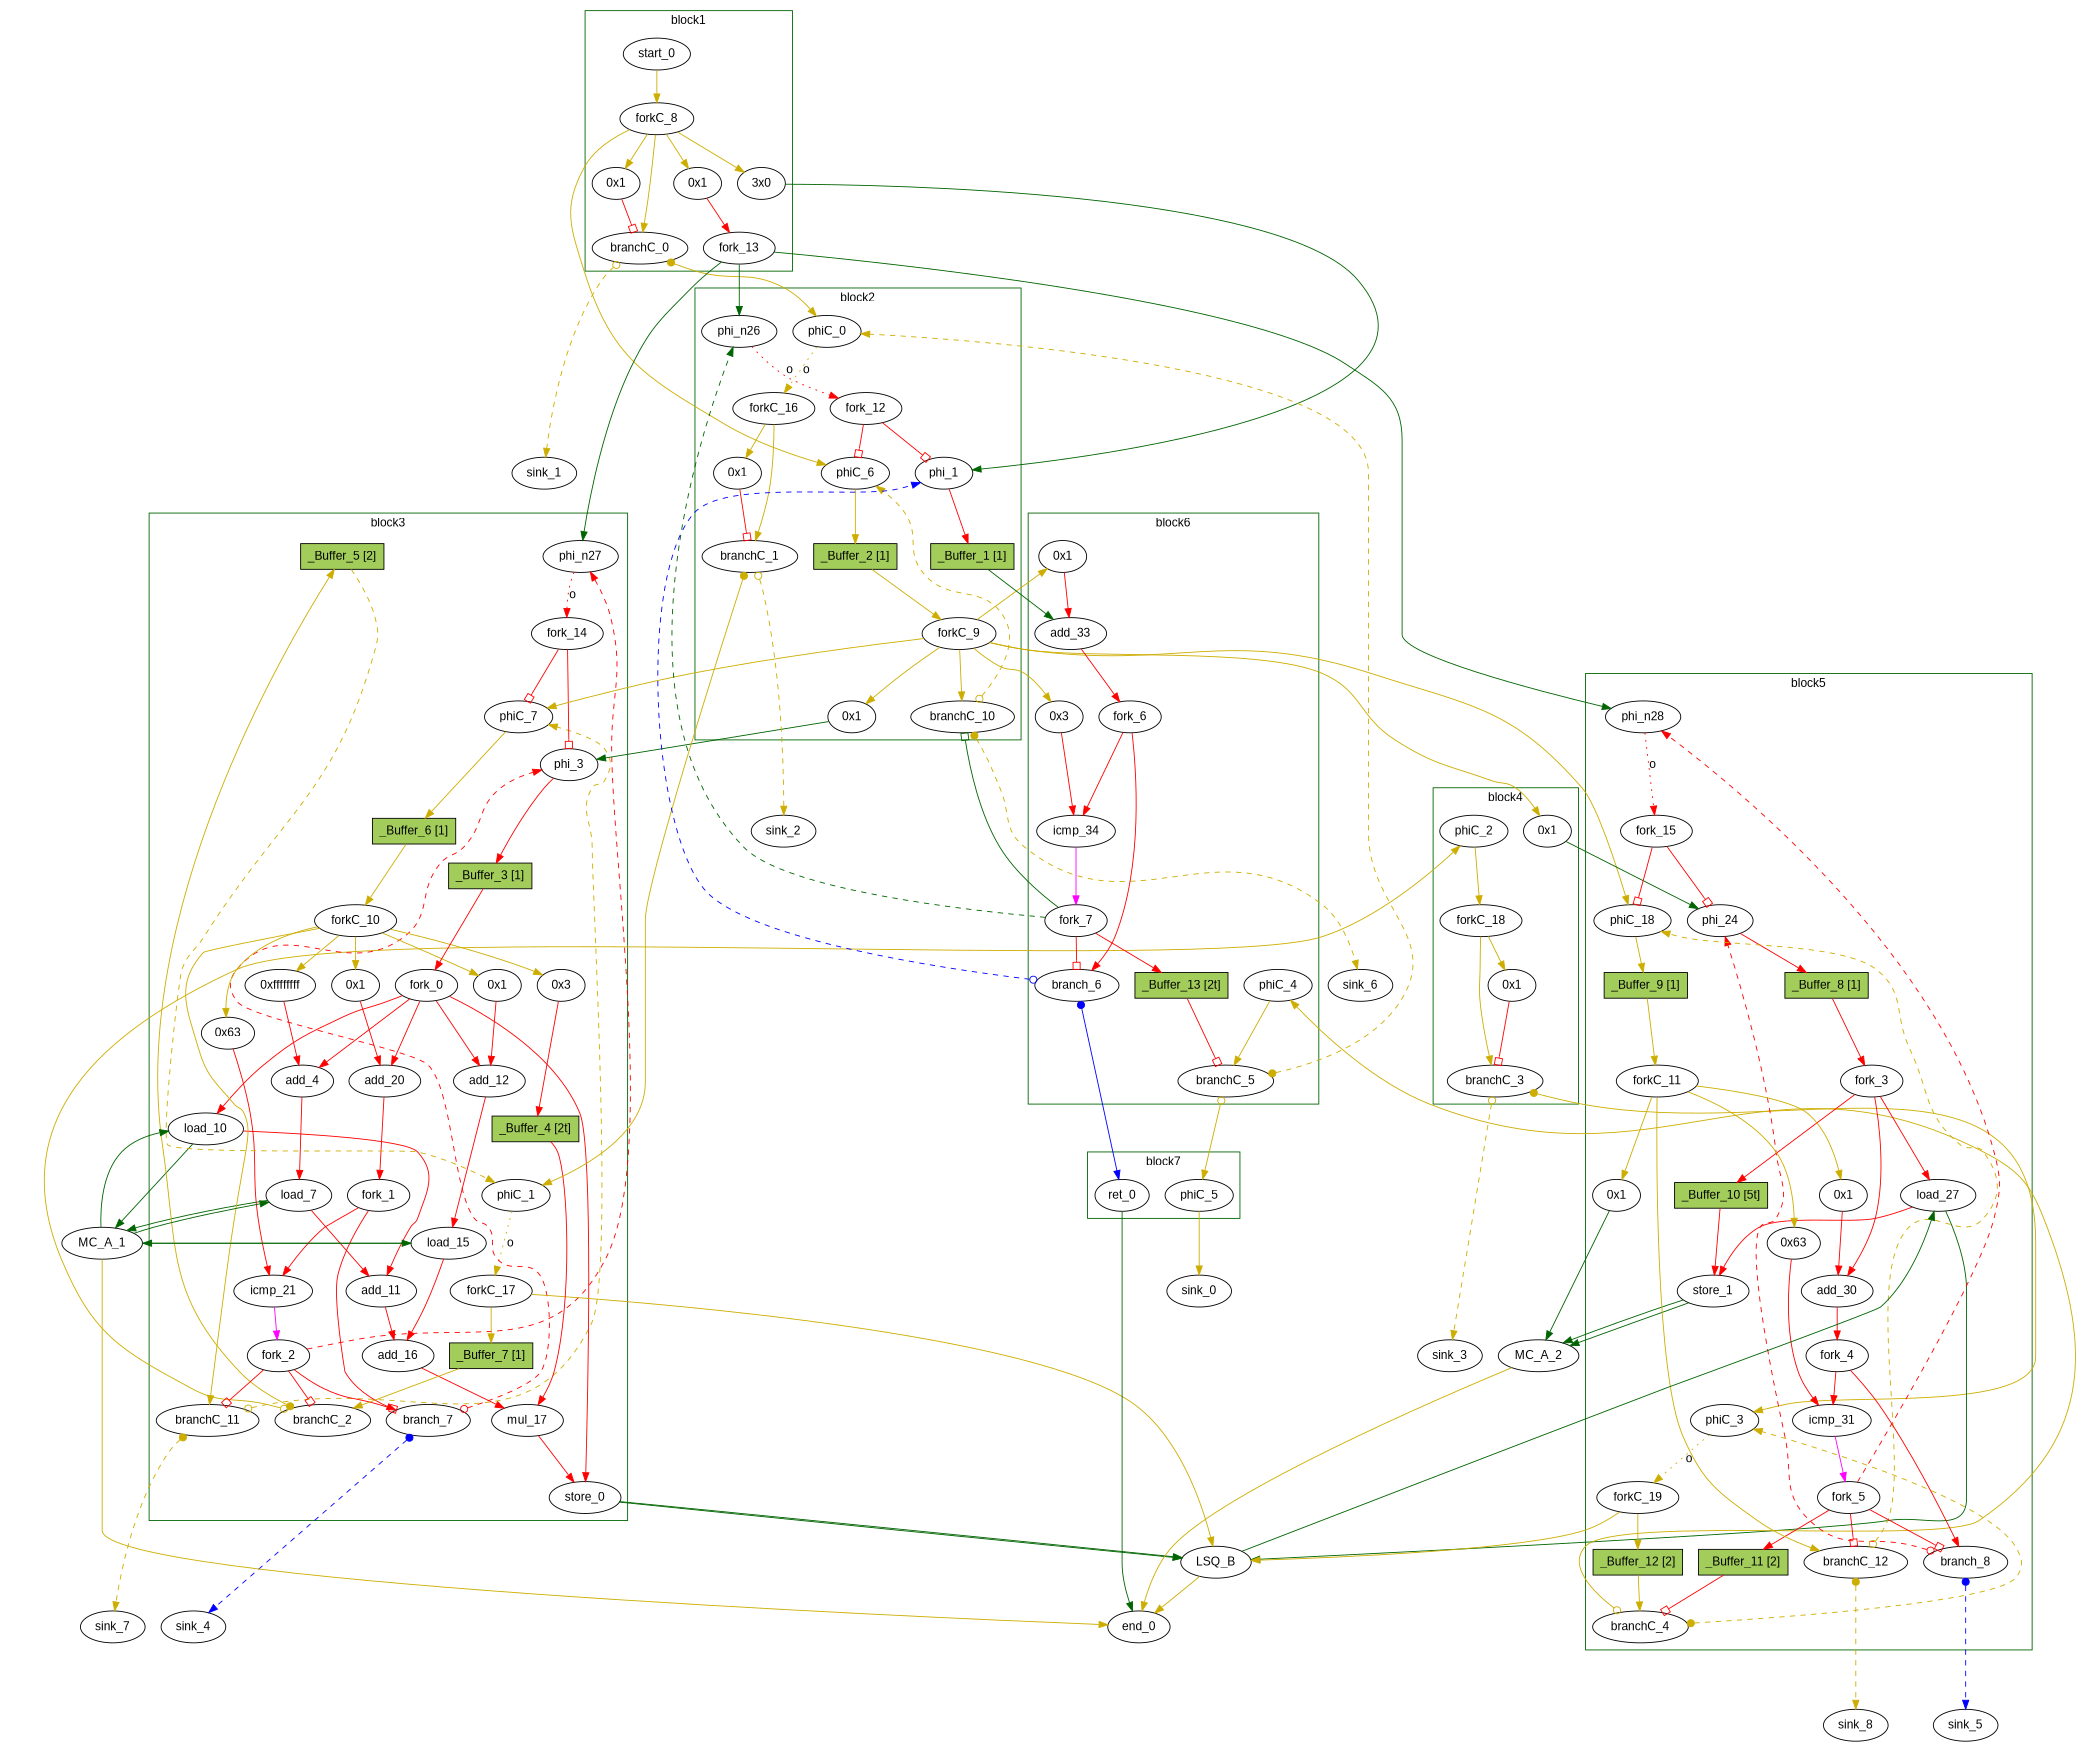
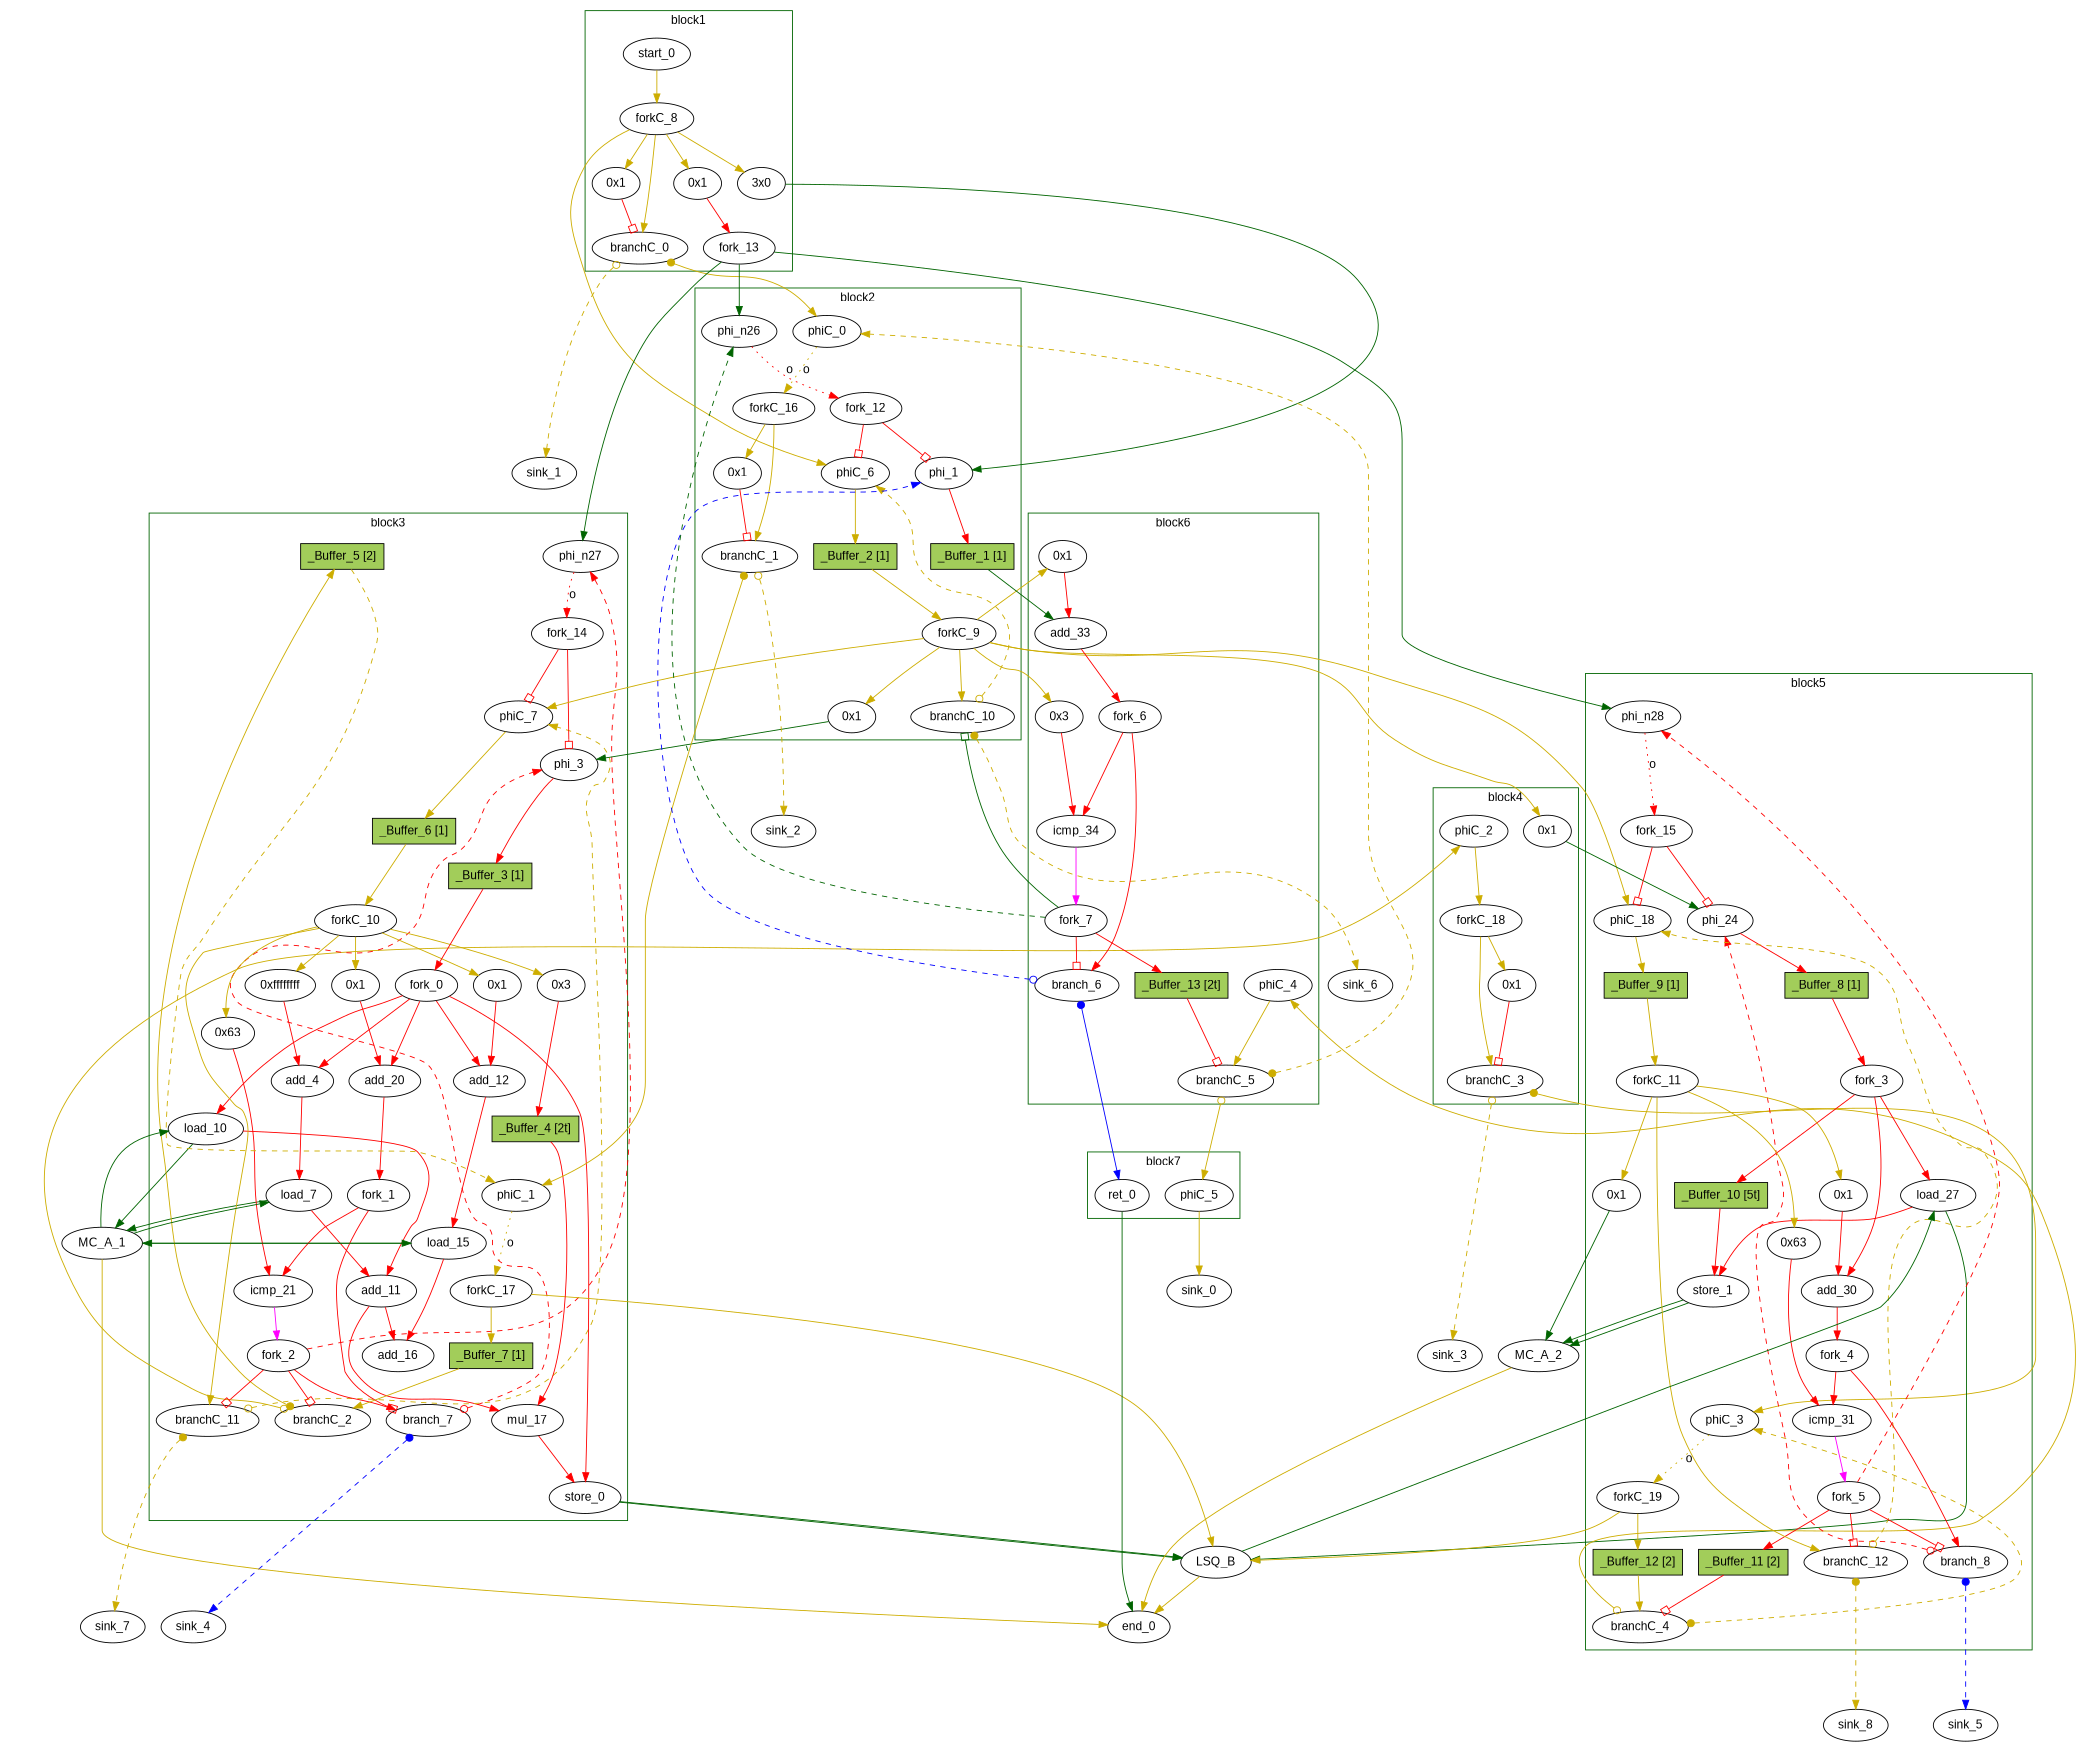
edge "add_16" -> "mul_17": now "add_11" -> "mul_17"
